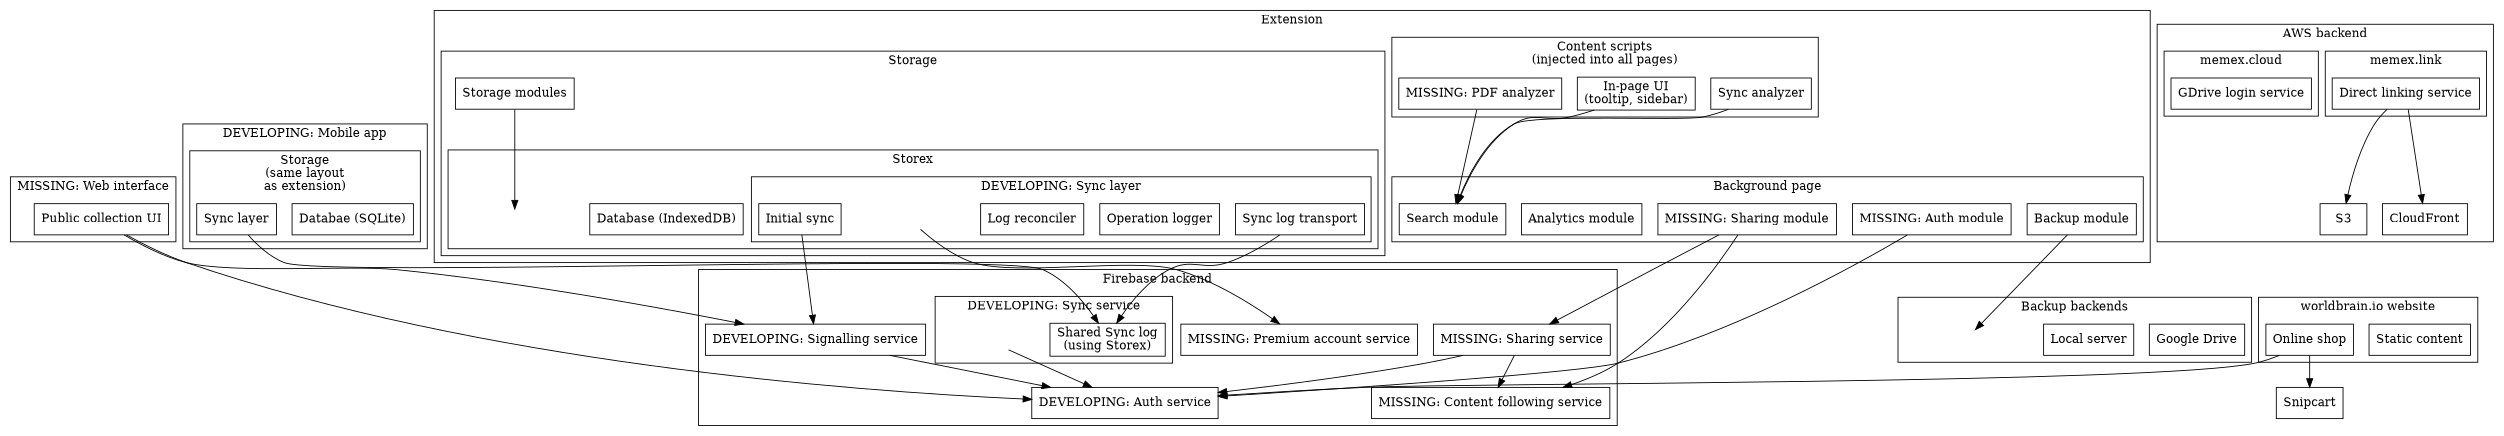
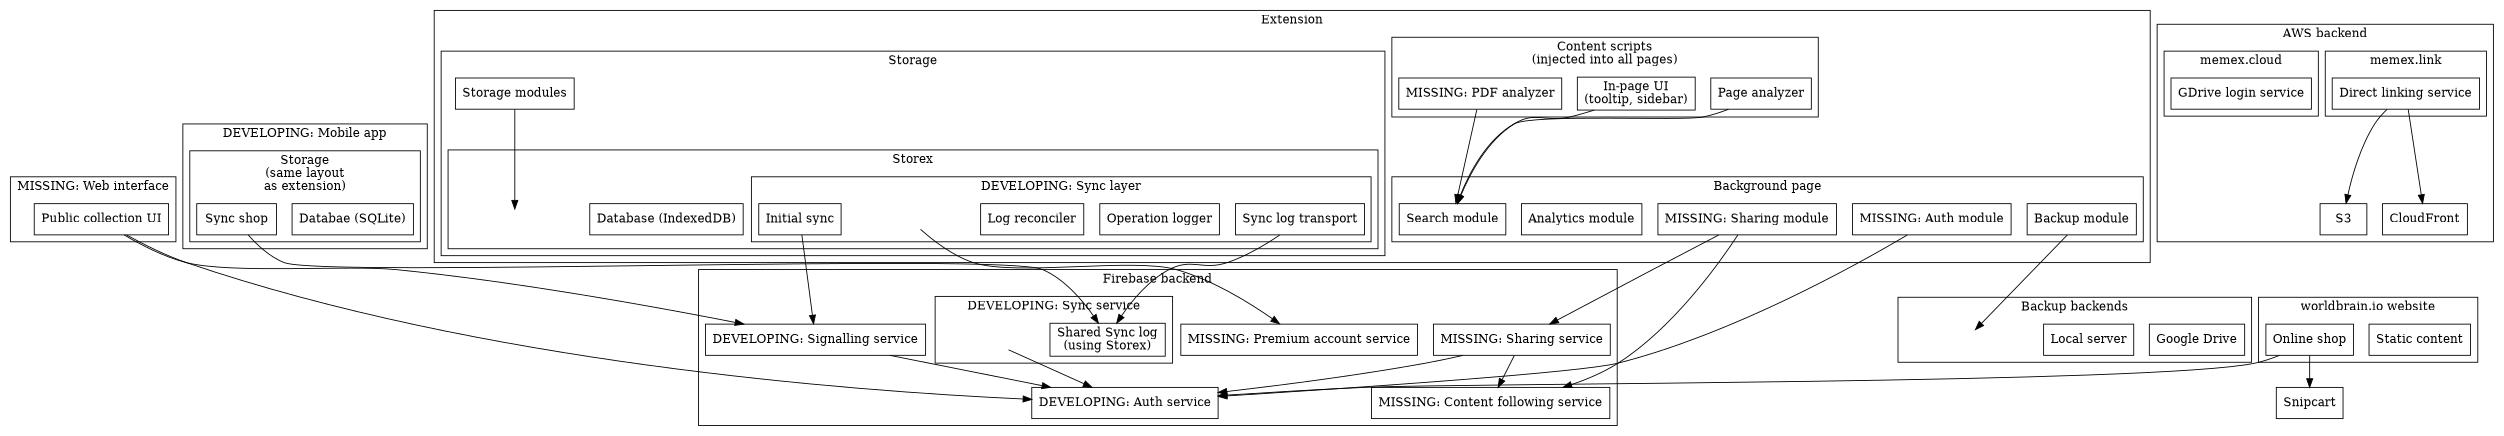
node "Sync analyzer": label "Sync analyzer" -> "Page analyzer"
node "Sync layer": label "Sync layer" -> "Sync shop"
